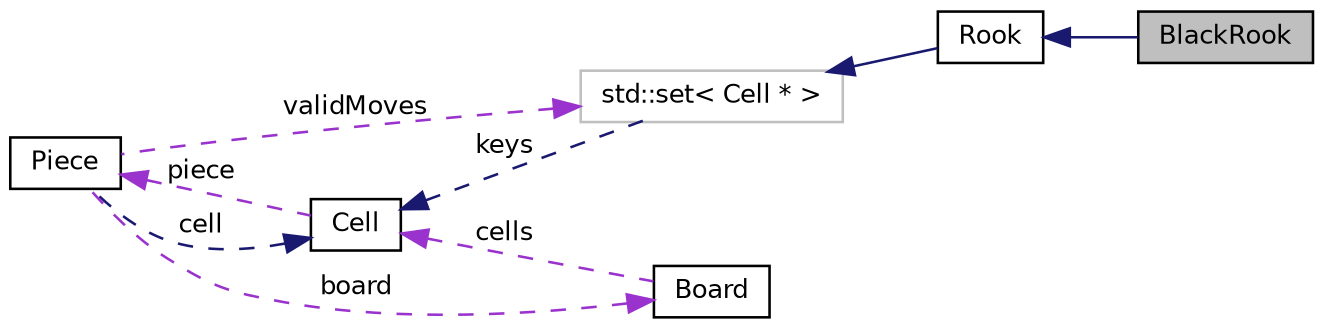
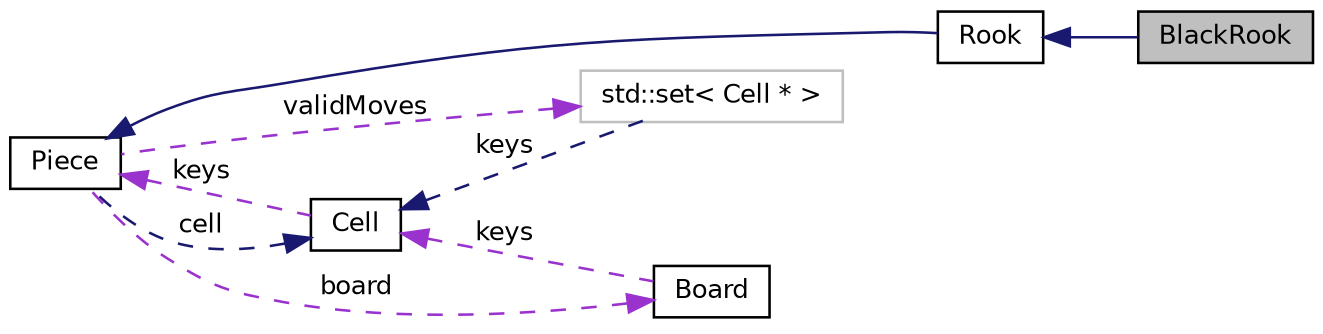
edge "Rook" -> "std::set< Cell * >": now "Rook" -> "Piece"
edge "Cell" -> "Piece": label "piece" -> "keys"
edge "Board" -> "Cell": label "cells" -> "keys"
